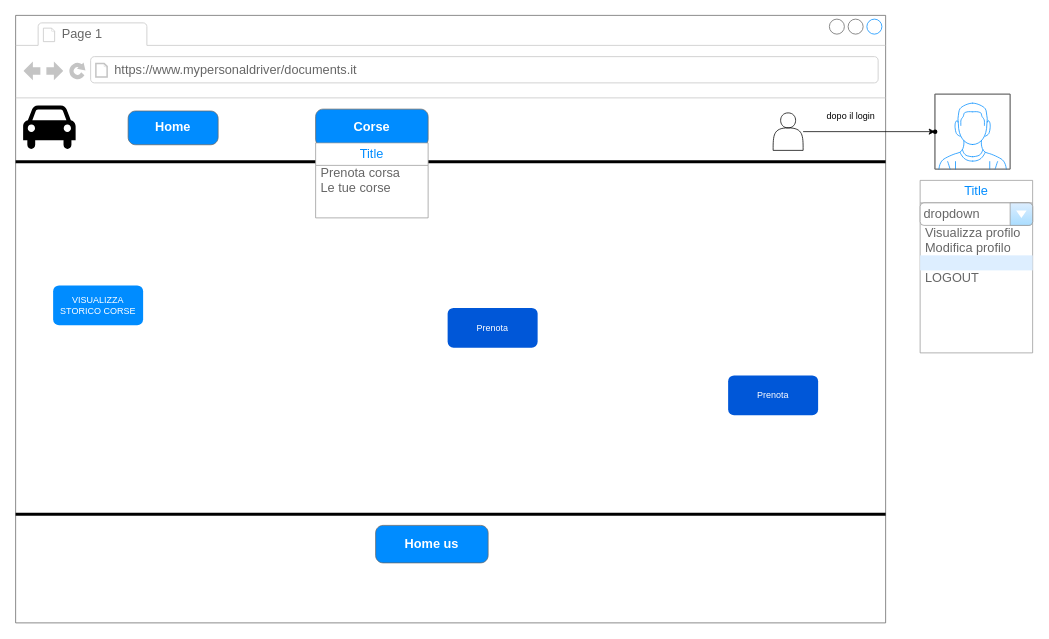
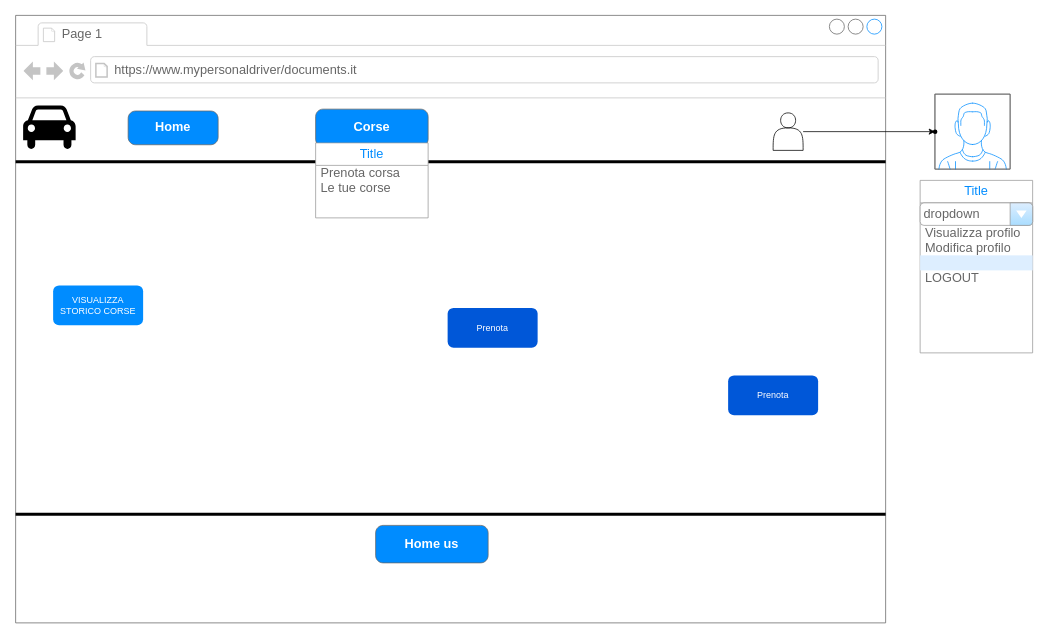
node "dopo il login": removed
